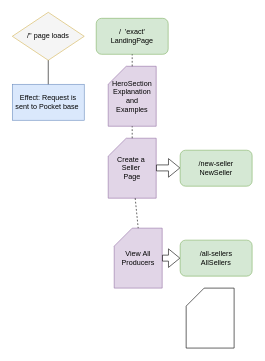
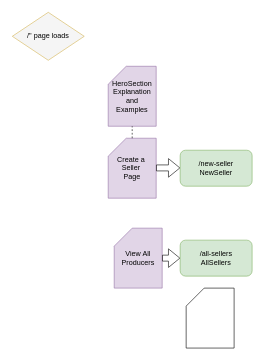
node "/ 'exact' LandingPage": removed
edge "/ 'exact' LandingPage" -- "HeroSection Explanation and Examples": removed
edge "/'' page loads" -- "Effect: Request is sent to Pocket base": removed
node "Effect: Request is sent to Pocket base": removed
edge "Create a Seller Page" -- "View All Producers": removed
